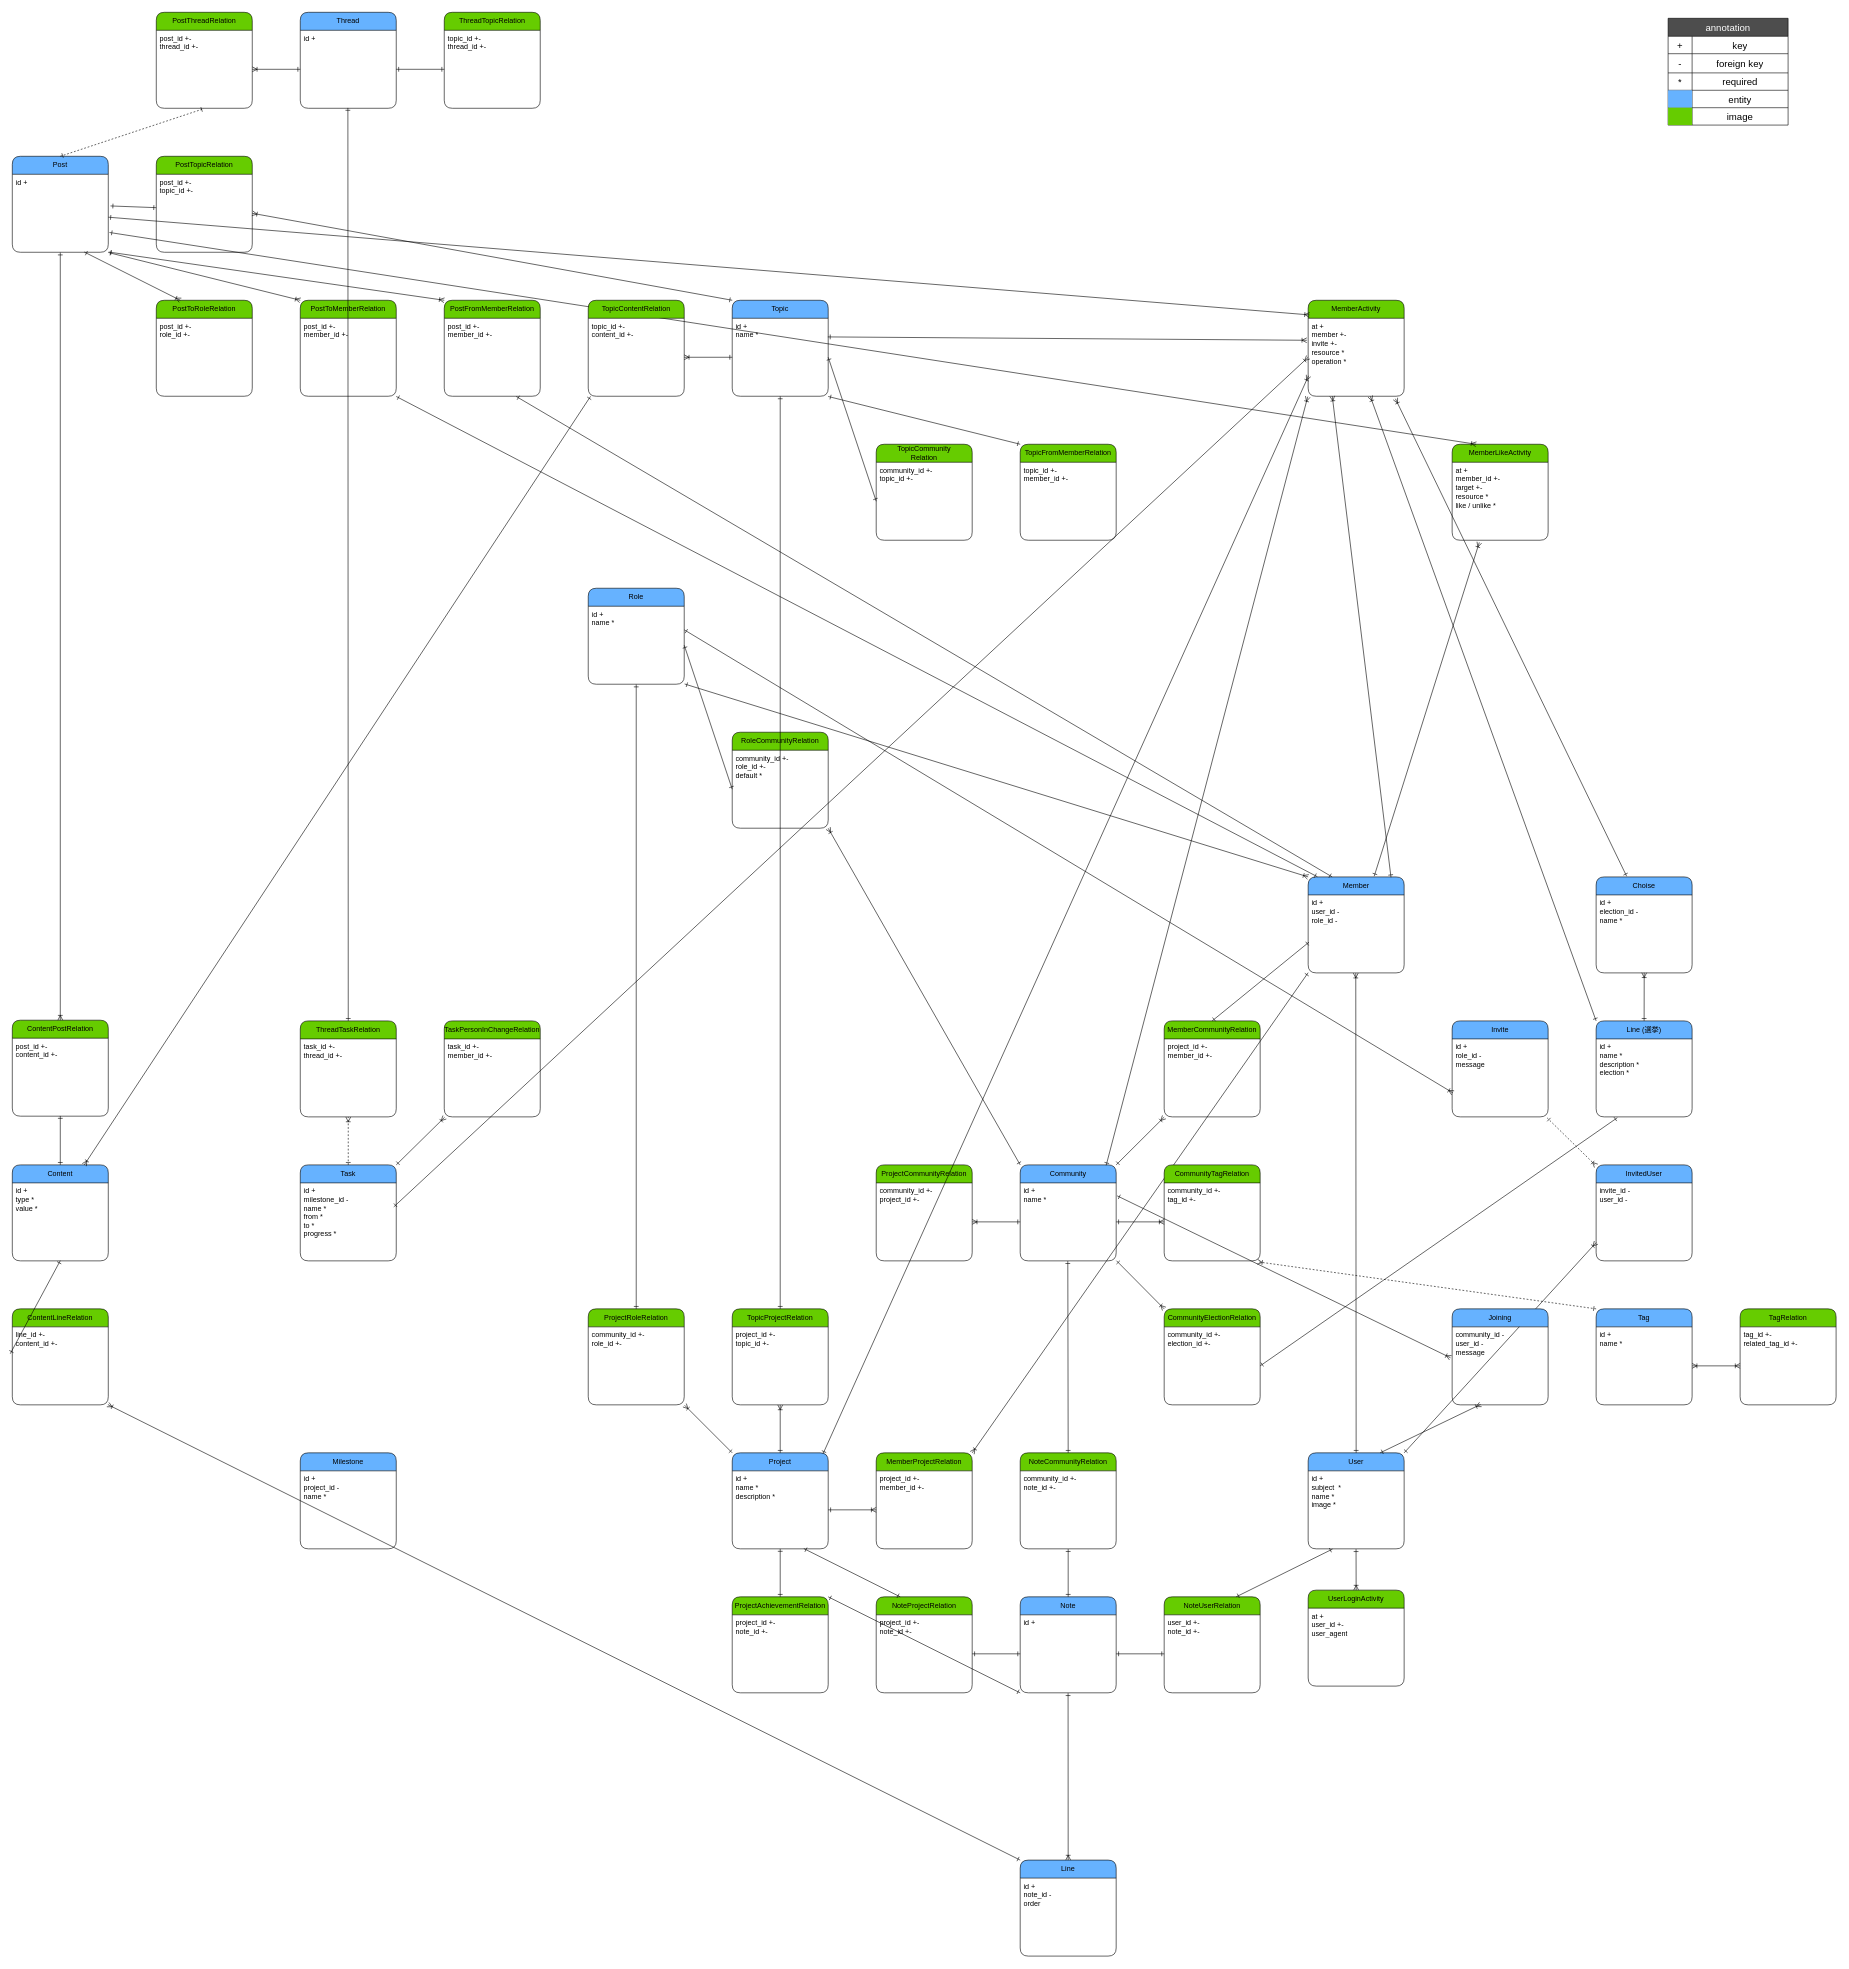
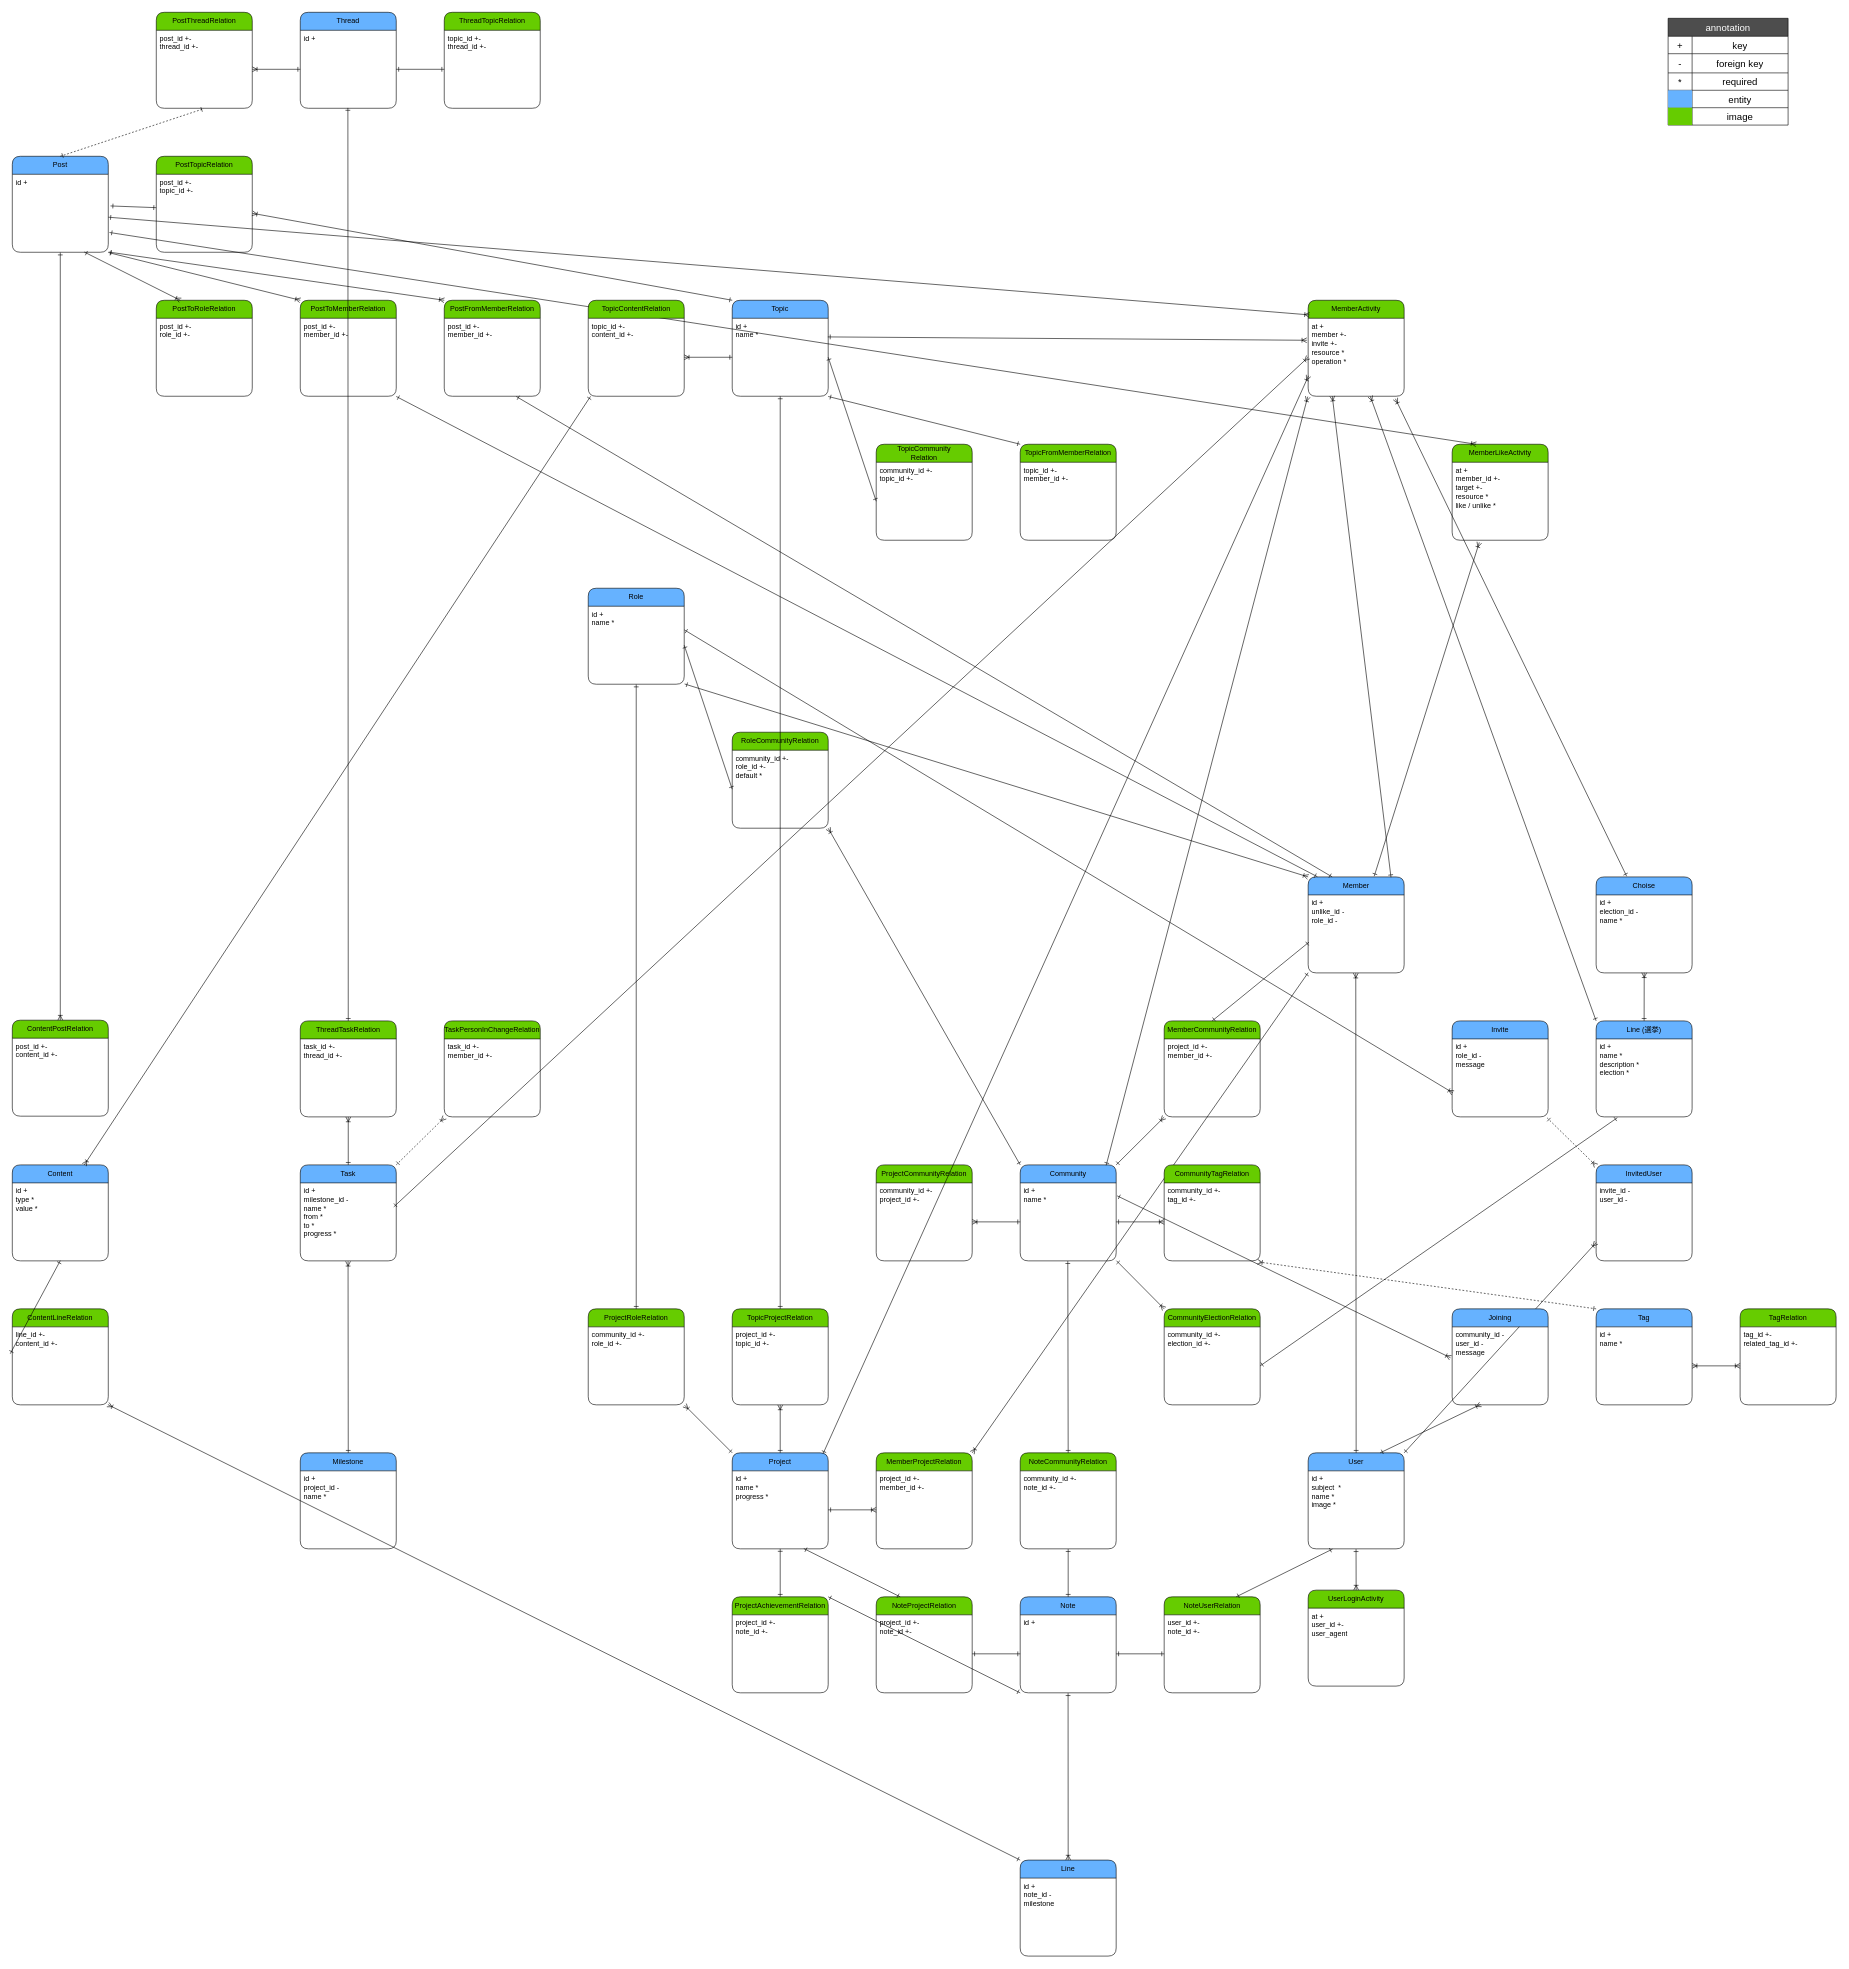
node "id + user_id - role_id -": label "id + user_id - role_id -" -> "id + unlike_id - role_id -"
edge "task_id +- member_id +-" -- "Task": style solid -> dashed
edge "post_id +- content_id +-" -- "Content": removed
edge "task_id +- thread_id +-" -- "Task": style dashed -> solid
edge "id + milestone_id - name * from * to * progress *" -- "Milestone": added
node "id + name * description *": label "id + name * description *" -> "id + name * progress *"
node "id + note_id - order": label "id + note_id - order" -> "id + note_id - milestone"
